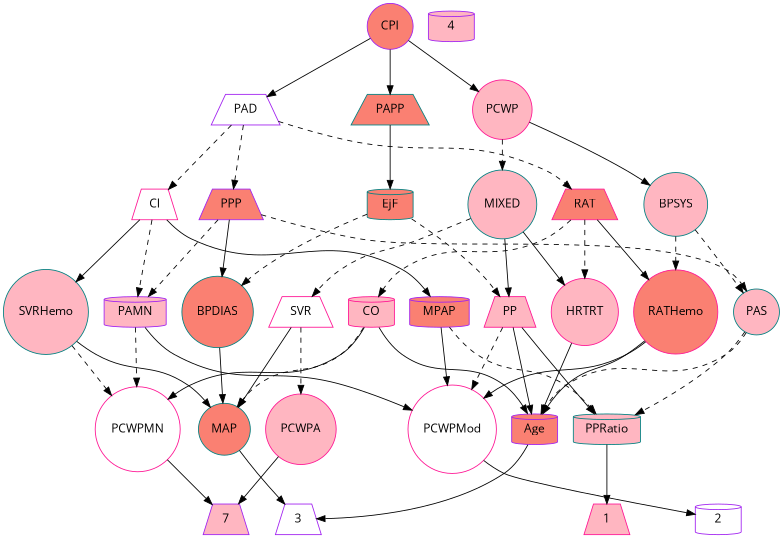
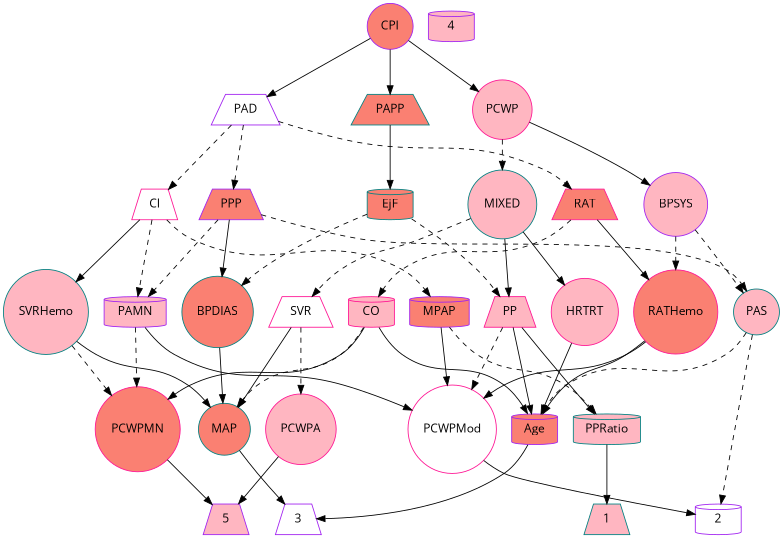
node "BPSYS": color teal -> purple
edge "RAT" -> "HRTRT": removed
edge "CI" -> "MPAP": style solid -> dashed
edge "PAS" -> "PPRatio": now "PAS" -> "2"
node "PCWPMN": fillcolor white -> salmon
node "7": label "7" -> "5"
node "1": color deeppink -> teal
